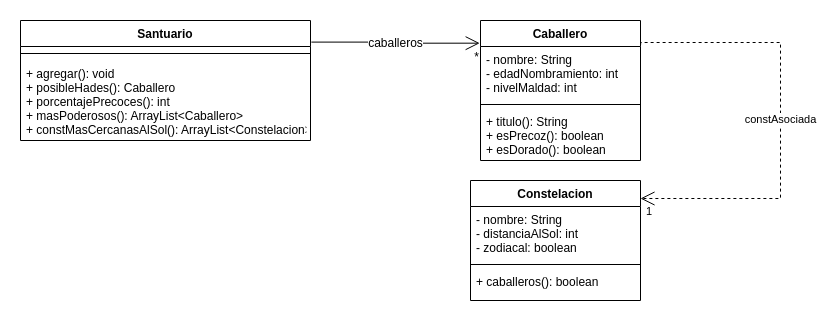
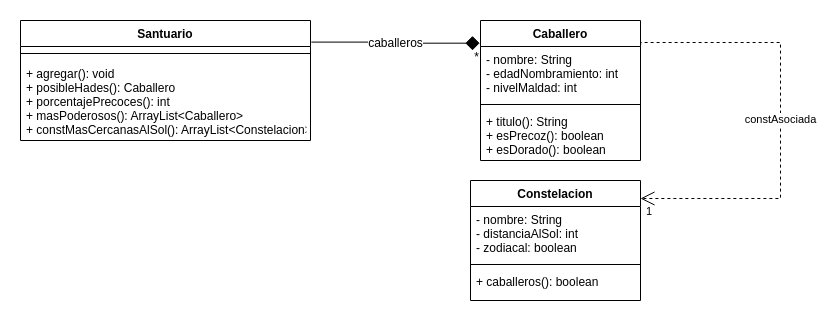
edge "Santuario" -> "Caballero": arrowhead open -> diamond
